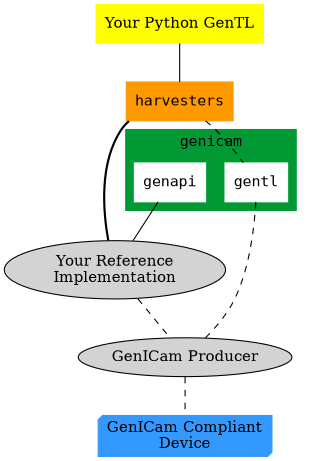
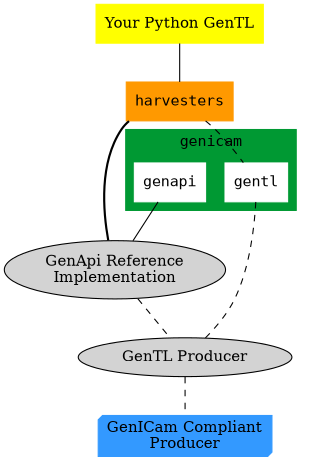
node "Your Reference Implementation": label "Your Reference Implementation" -> "GenApi Reference Implementation"
node "GenICam Producer": label "GenICam Producer" -> "GenTL Producer"
node "GenICam Compliant Device": label "GenICam Compliant Device" -> "GenICam Compliant Producer"
